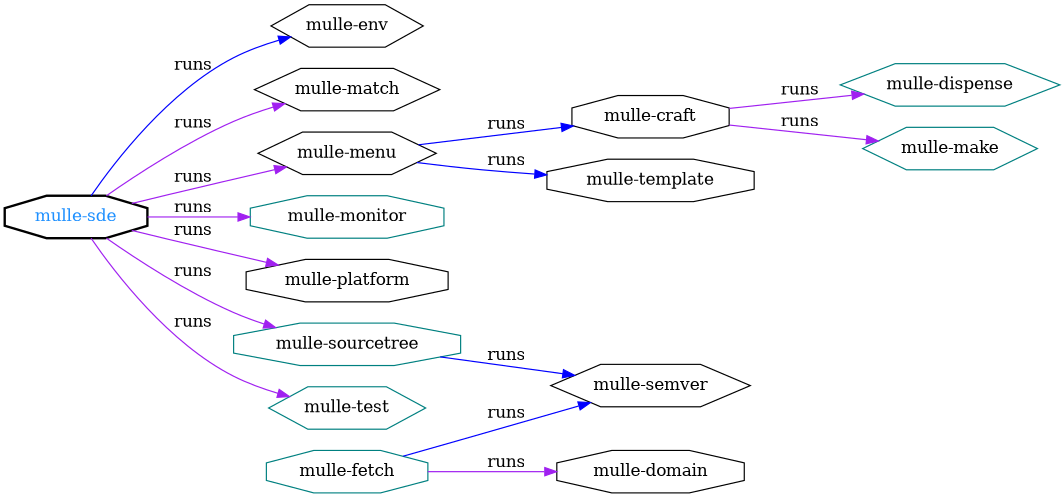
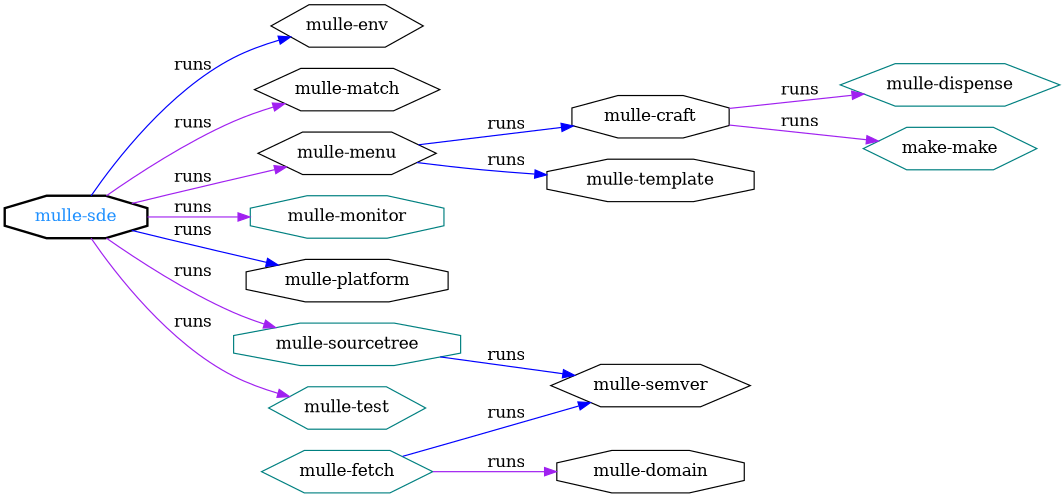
node "mulle-make": label "mulle-make" -> "make-make"
edge "mulle-sde" -> "mulle-platform": color purple -> blue
node "mulle-fetch": shape octagon -> hexagon
